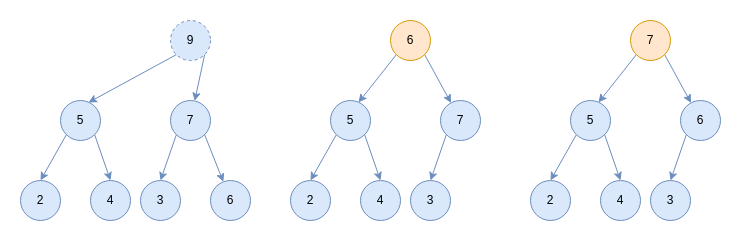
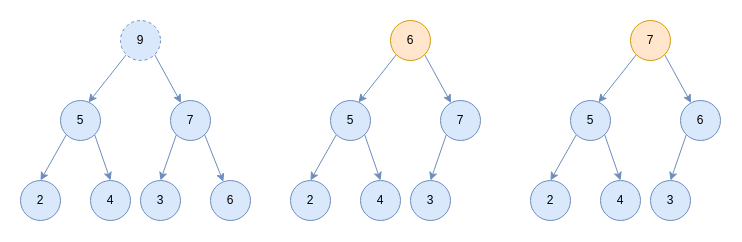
node "9": moved (191, 41) -> (141, 41)
